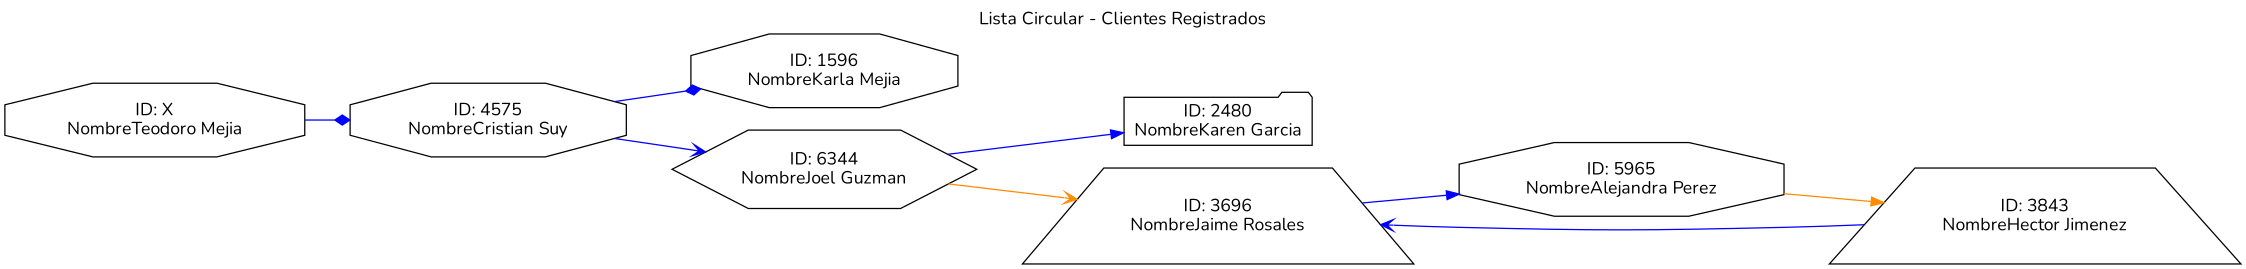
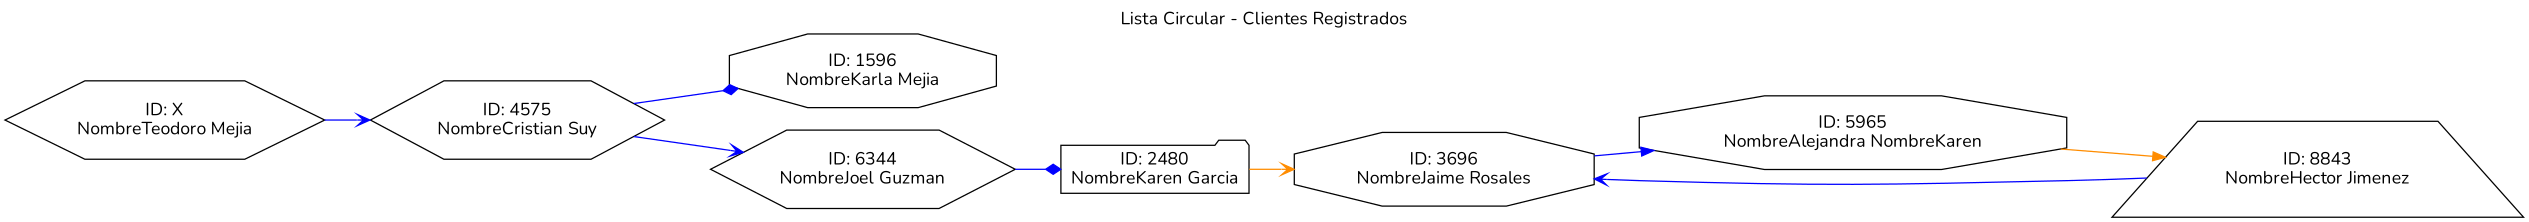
node "ID: X NombreTeodoro Mejia": shape octagon -> hexagon
edge "ID: X NombreTeodoro Mejia" -> "ID: 4575 NombreCristian Suy": arrowhead diamond -> vee
node "ID: 4575 NombreCristian Suy": shape octagon -> hexagon
edge "ID: 6344 NombreJoel Guzman" -> "ID: 2480 NombreKaren Garcia": arrowhead normal -> diamond
node "ID: 5965 NombreAlejandra Perez": label "ID: 5965 NombreAlejandra Perez" -> "ID: 5965 NombreAlejandra NombreKaren"
edge "ID: 6344 NombreJoel Guzman" -> "ID: 3696 NombreJaime Rosales": now "ID: 2480 NombreKaren Garcia" -> "ID: 3696 NombreJaime Rosales"
node "ID: 3696 NombreJaime Rosales": shape trapezium -> octagon
node "ID: 3843 NombreHector Jimenez": label "ID: 3843 NombreHector Jimenez" -> "ID: 8843 NombreHector Jimenez"
